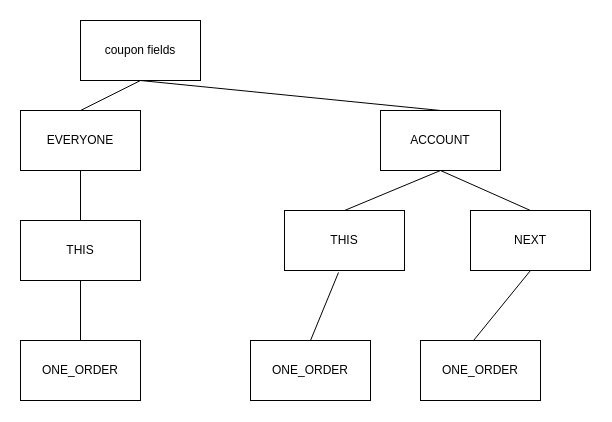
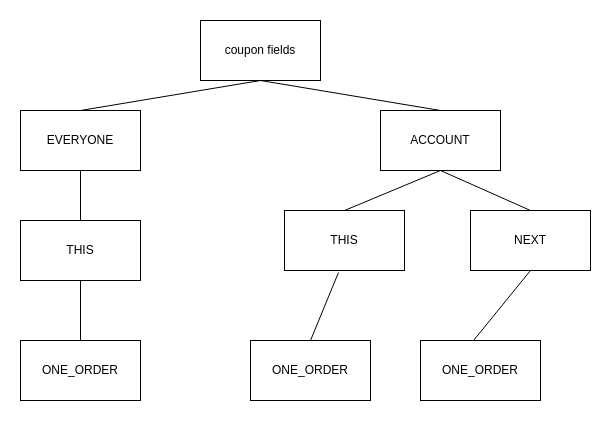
node "coupon fields": moved (141, 51) -> (261, 51)
